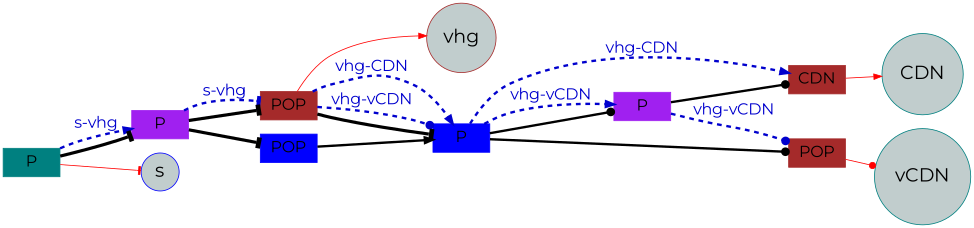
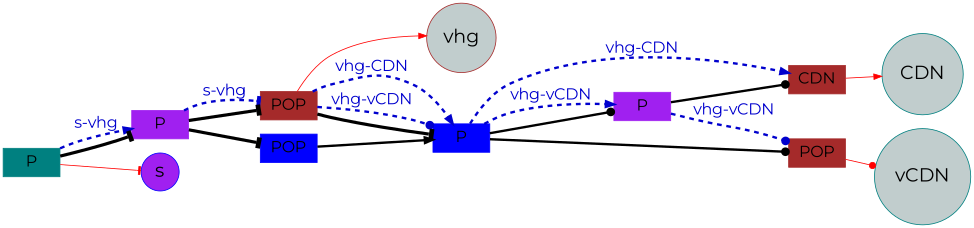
node "s": fillcolor azure3 -> purple
